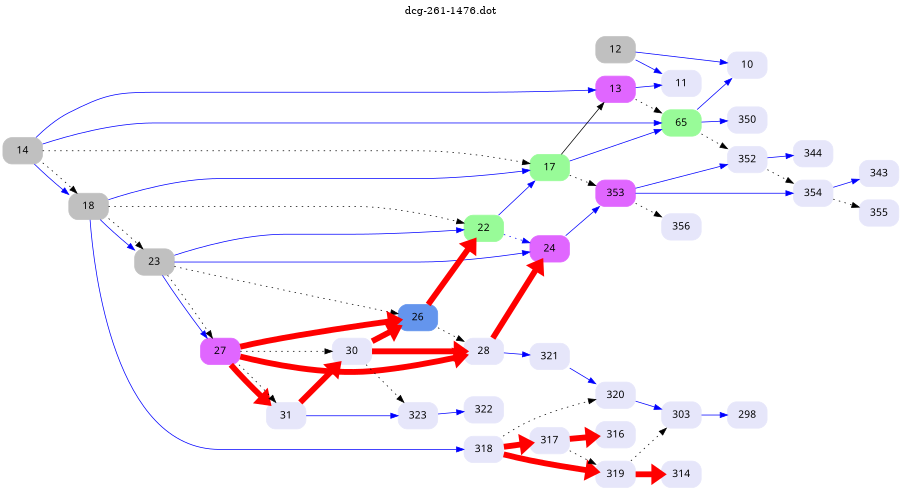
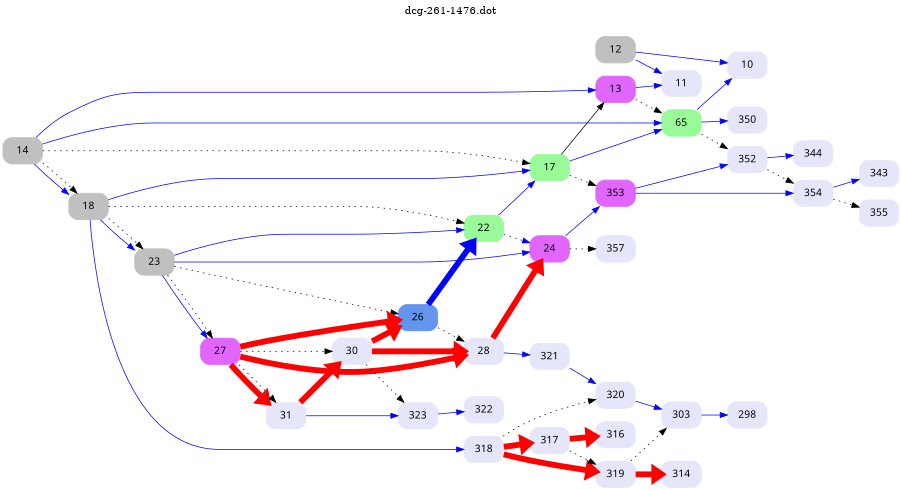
node "356": removed
node "357": added
edge "26" -> "22": color red -> blue
